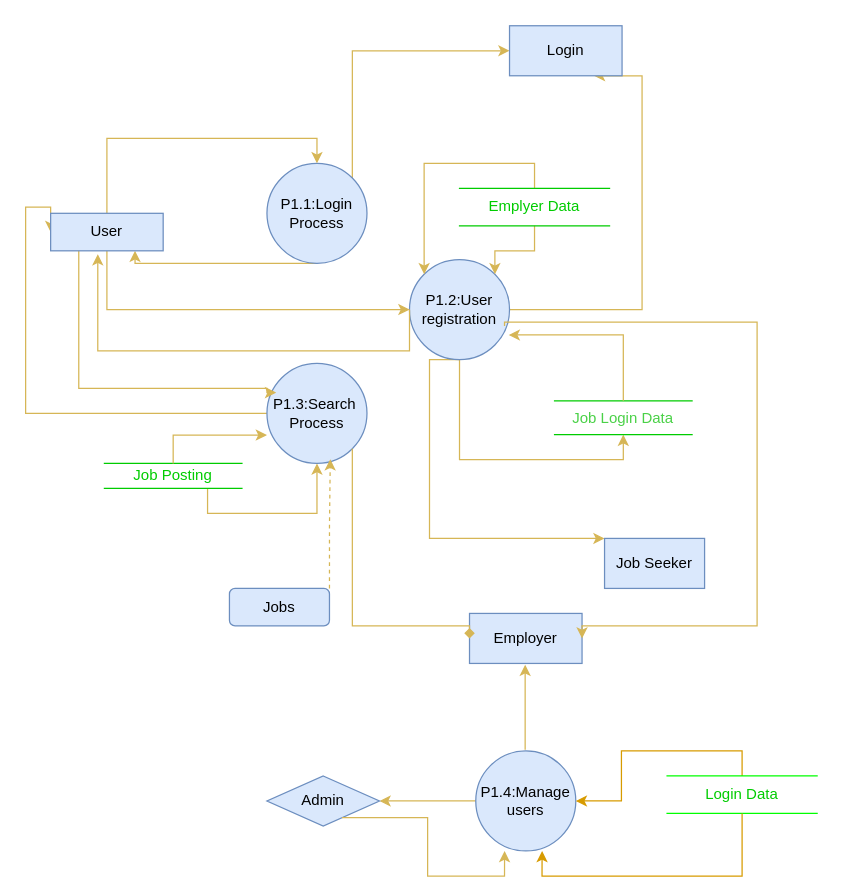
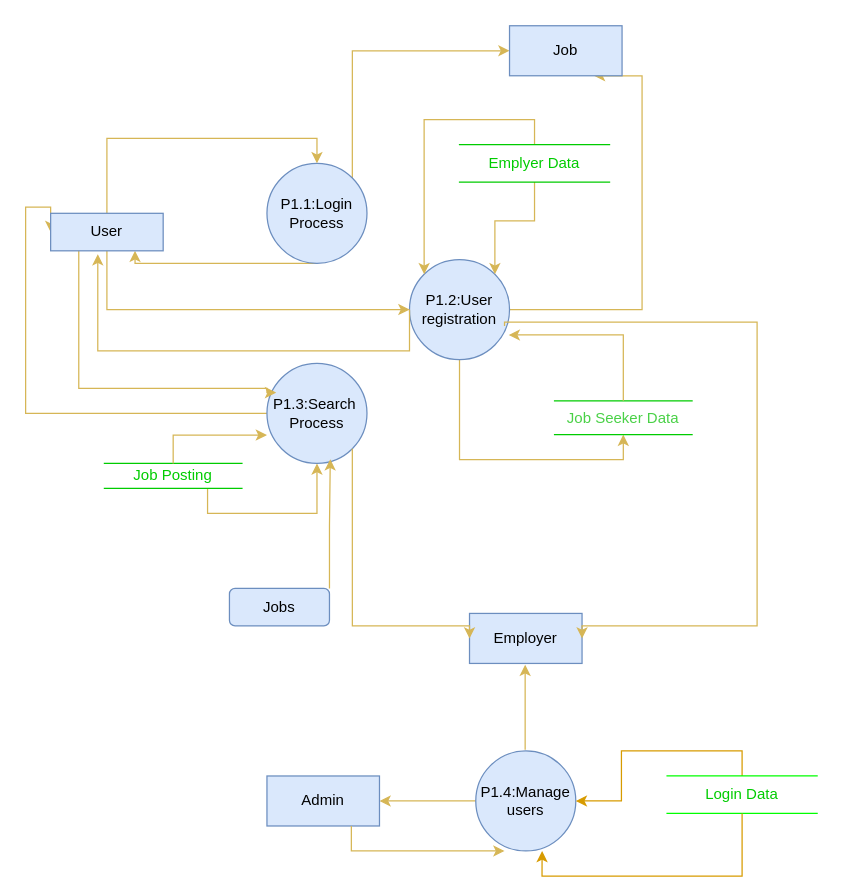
node "Login": label "Login" -> "Job"
node "Emplyer Data": moved (534, 207) -> (534, 163)
node "Job Login Data": label "Job Login Data" -> "Job Seeker Data"
edge "P1.2:User registration" -> "Job Seeker": removed
edge "Jobs" -> "P1.3:Search Process": style dashed -> solid
node "Job Seeker": removed
edge "P1.3:Search Process" -> "Employer": arrowhead diamond -> classic
node "Admin": shape diamond -> rectangle
